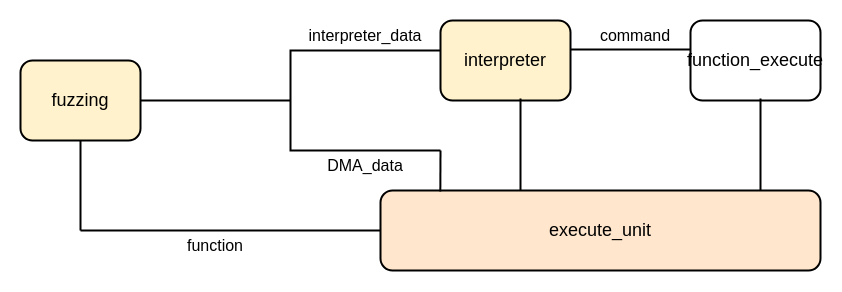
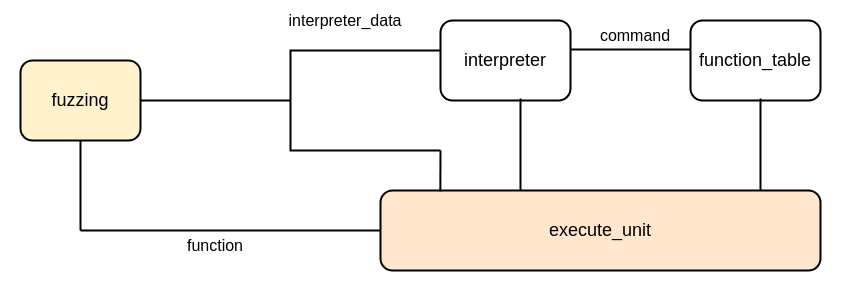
node "interpreter_data": moved (366, 36) -> (346, 21)
node "interpreter": fillcolor #fff2cc -> #ffffff
node "function_execute": label "function_execute" -> "function_table"
node "DMA_data": removed
